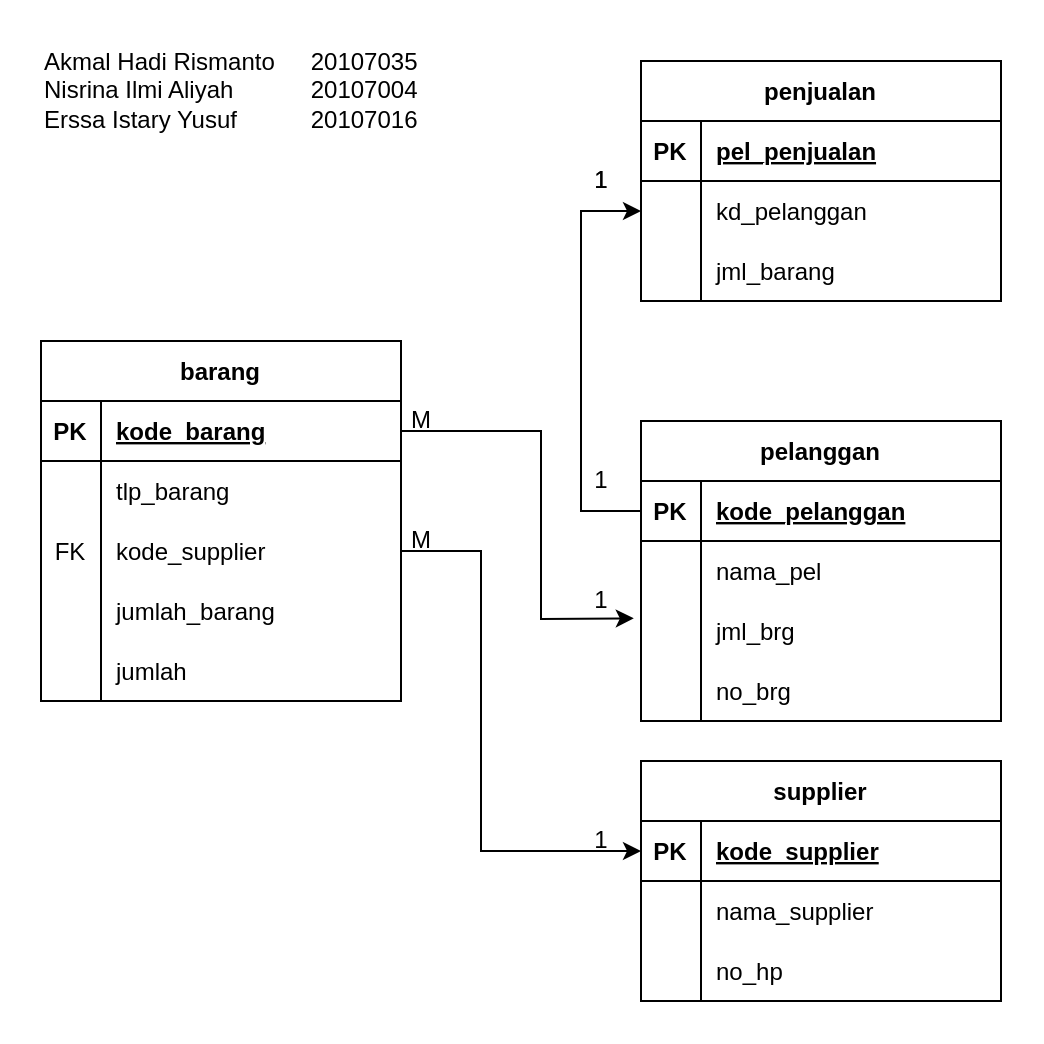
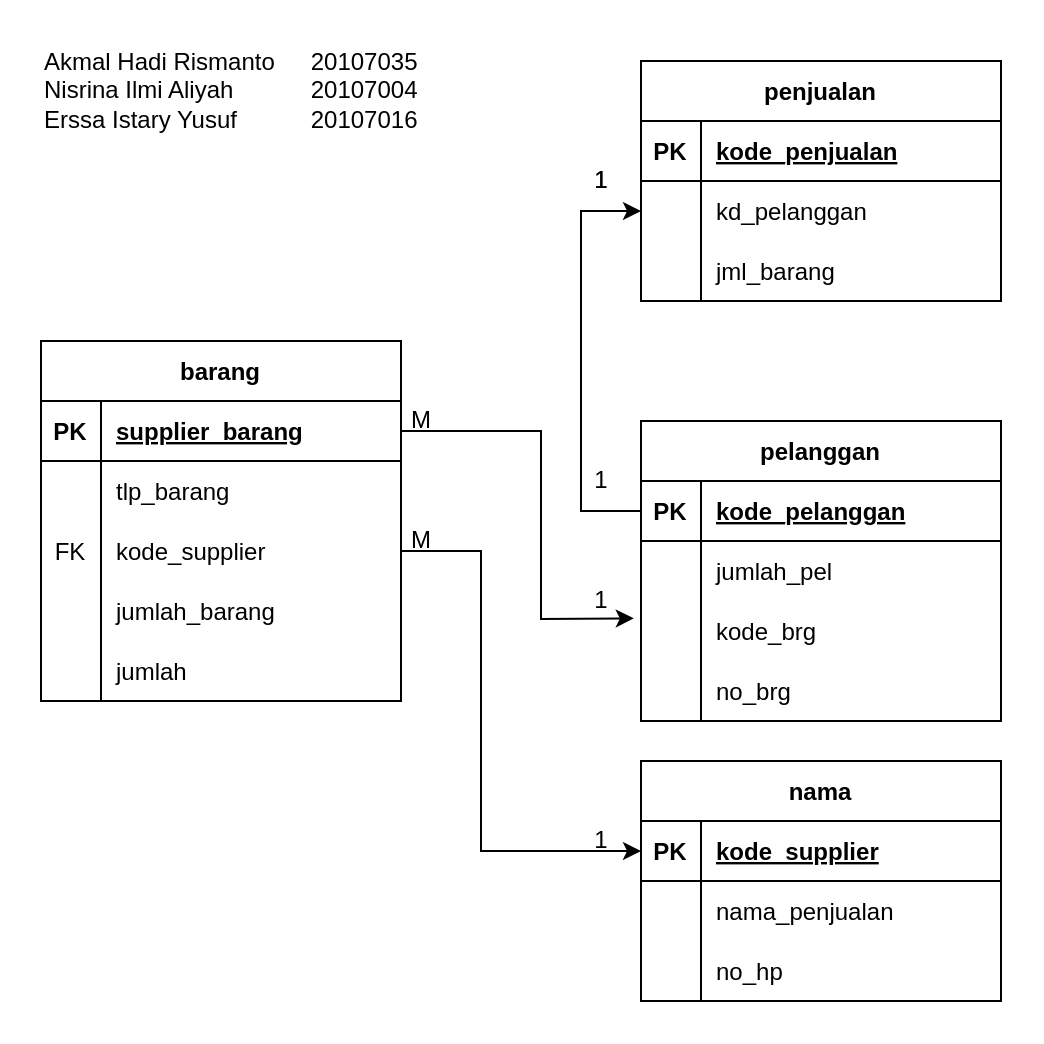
node "pel_penjualan": label "pel_penjualan" -> "kode_penjualan"
node "kode_barang": label "kode_barang" -> "supplier_barang"
node "nama_pel": label "nama_pel" -> "jumlah_pel"
node "jml_brg": label "jml_brg" -> "kode_brg"
node "supplier": label "supplier" -> "nama"
node "nama_supplier": label "nama_supplier" -> "nama_penjualan"
